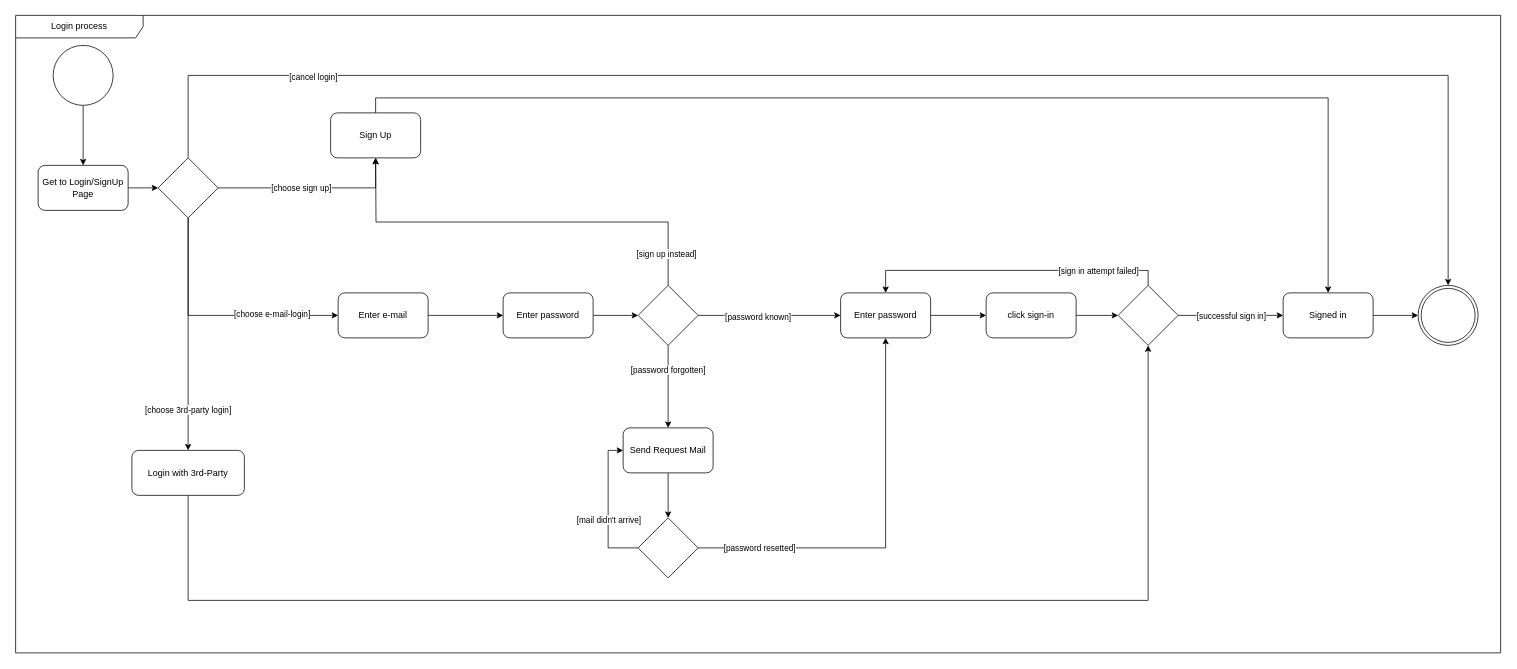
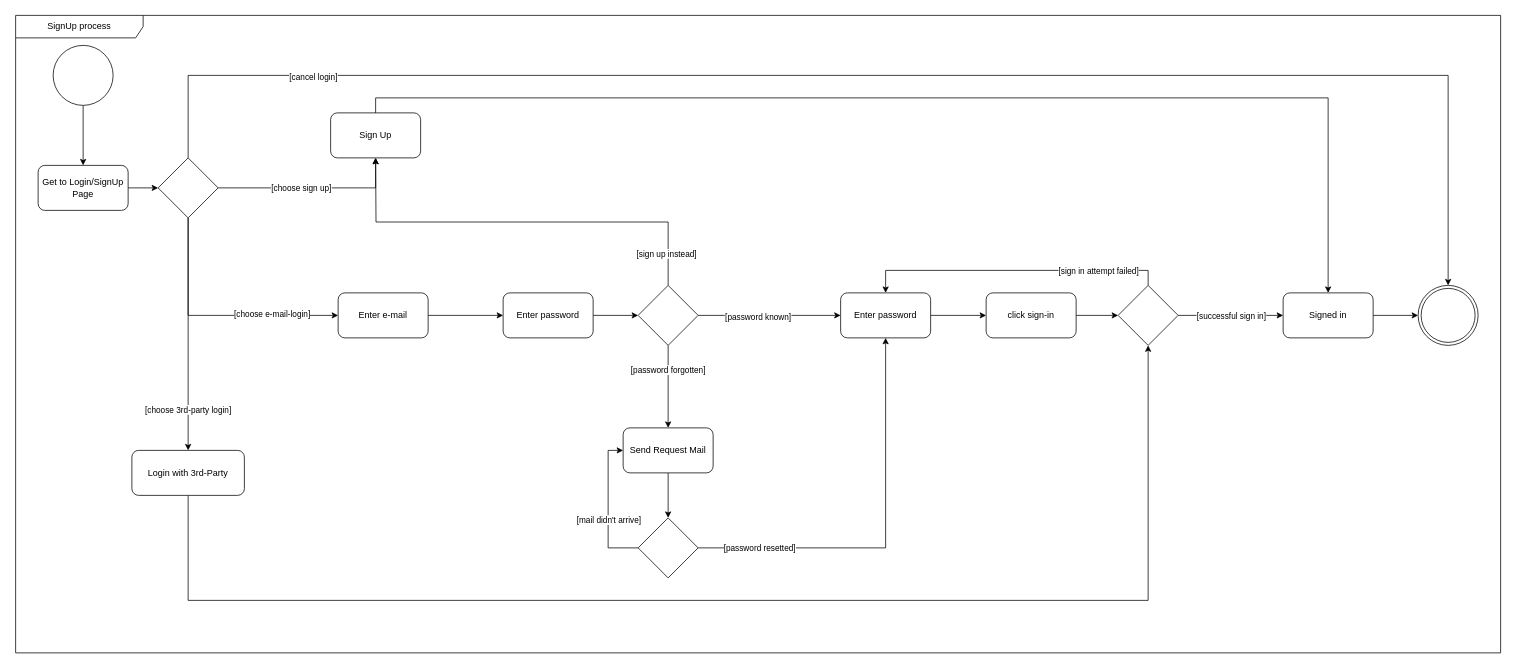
node "Login process": label "Login process" -> "SignUp process"
